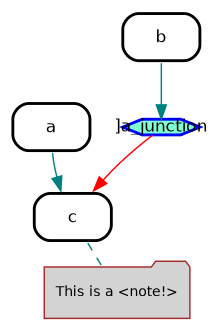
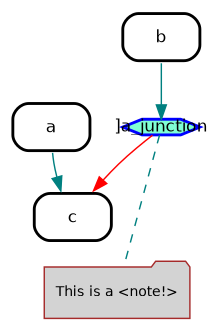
edge "c" -- "This is a <note!>": now "]a_junction" -- "This is a <note!>"
